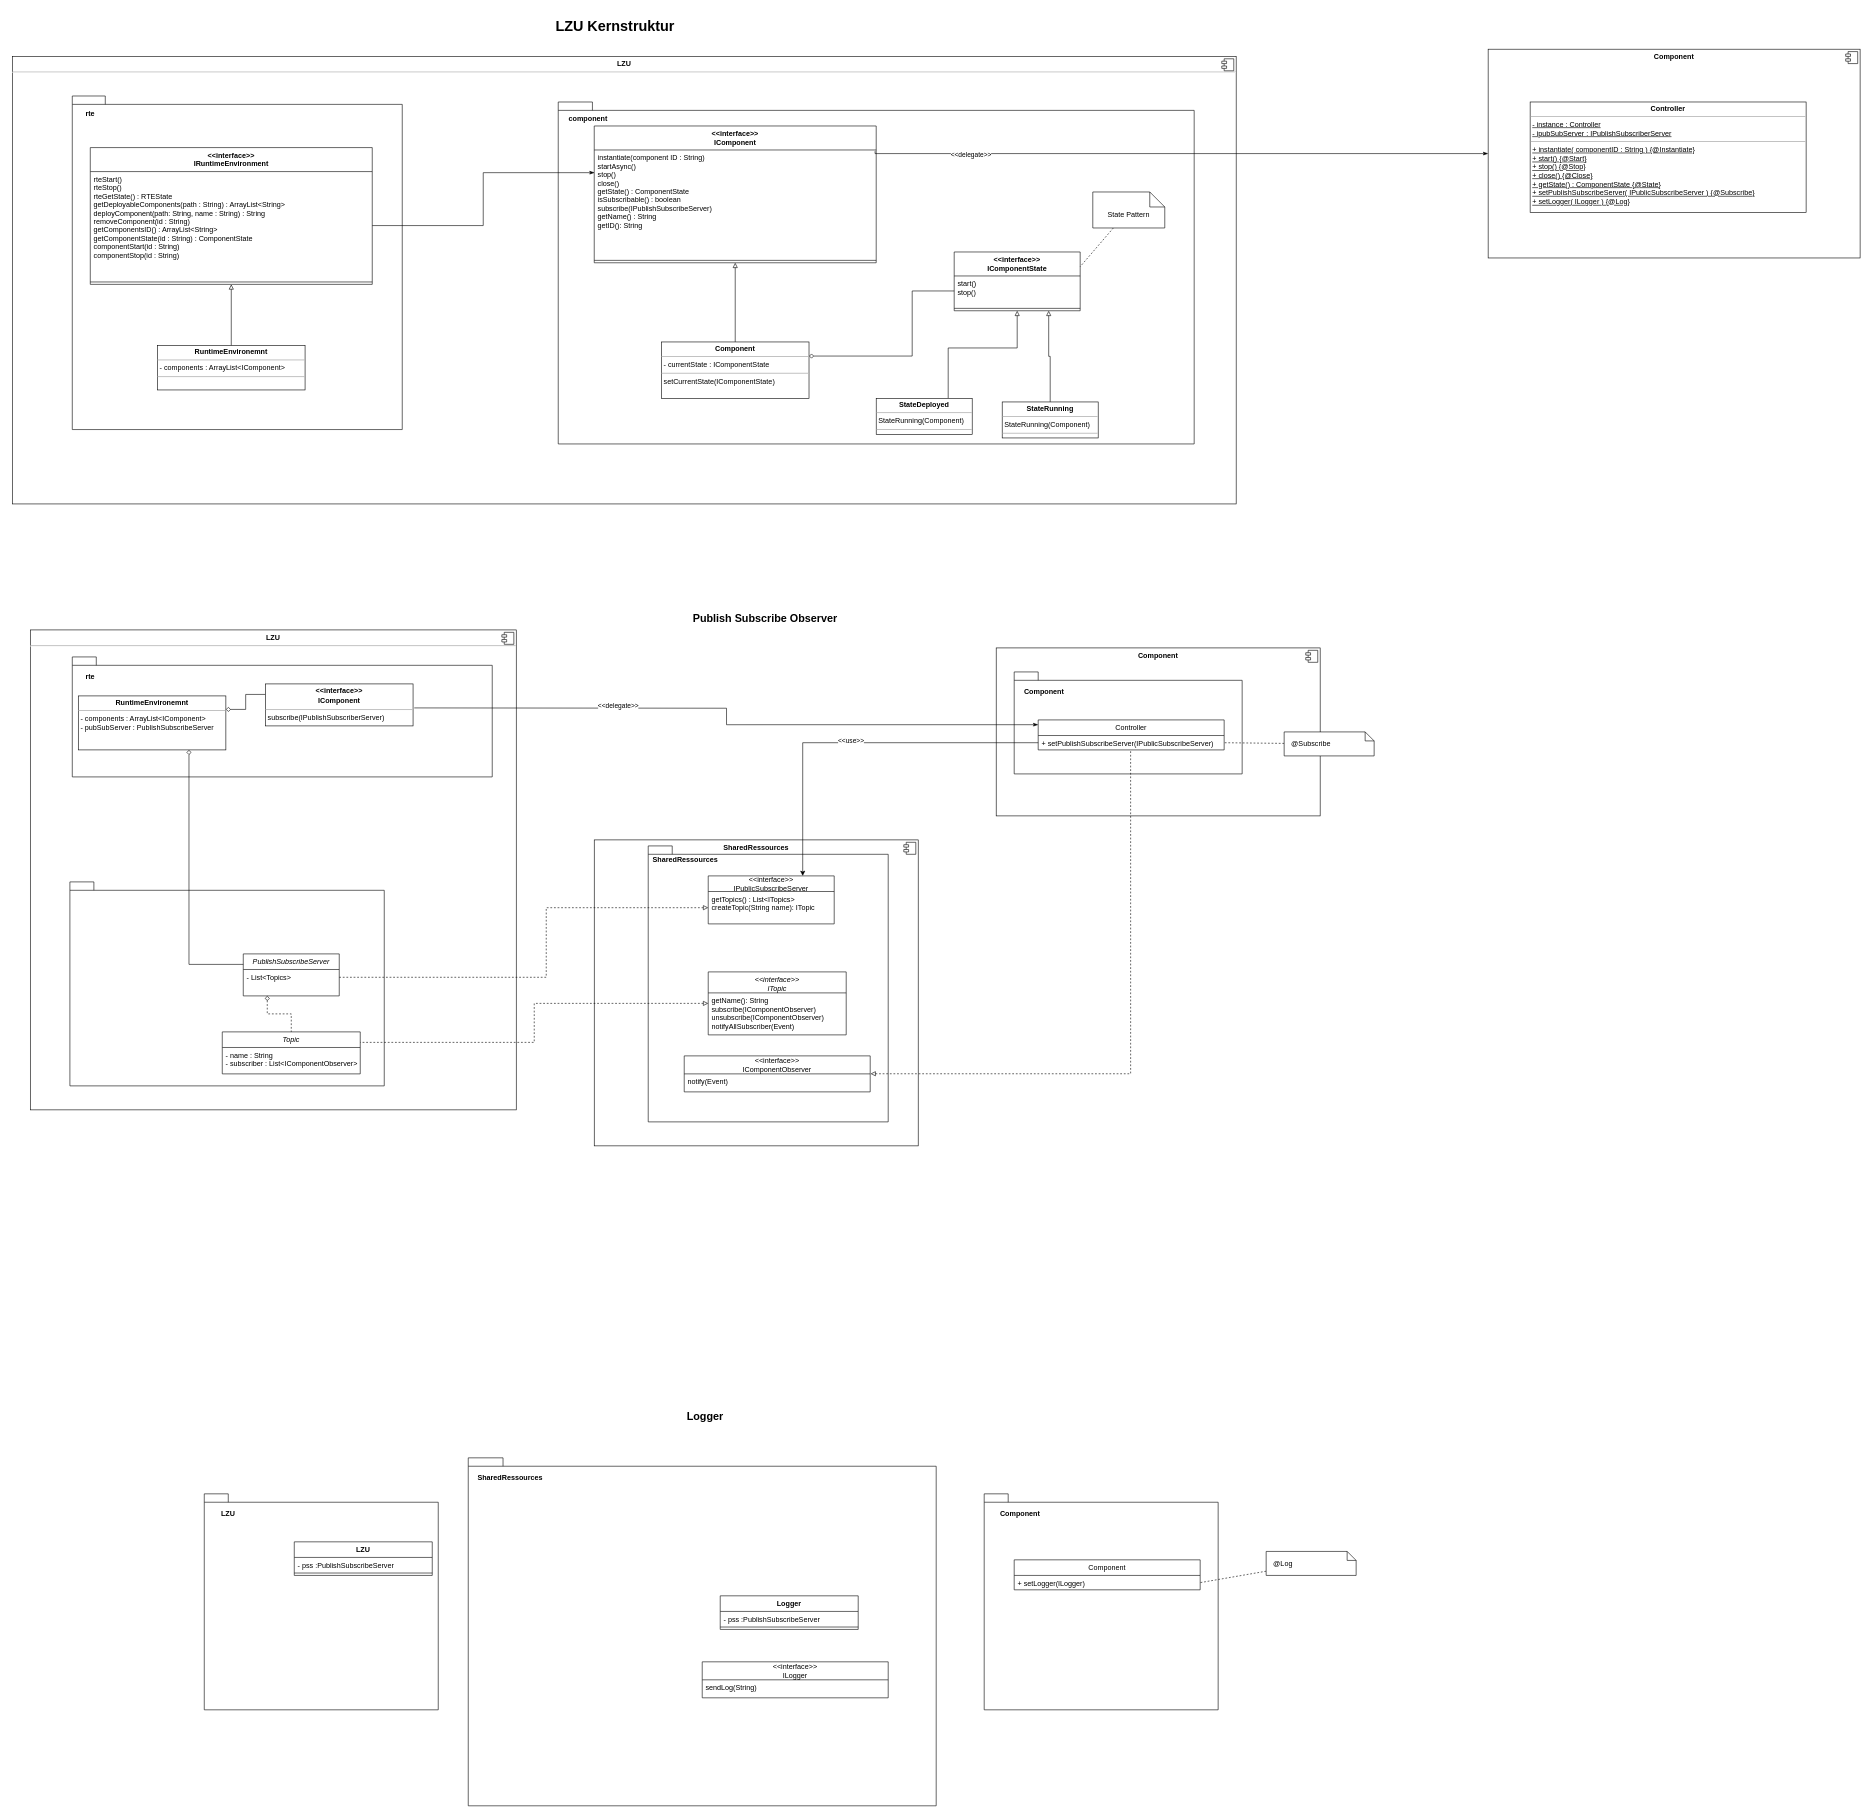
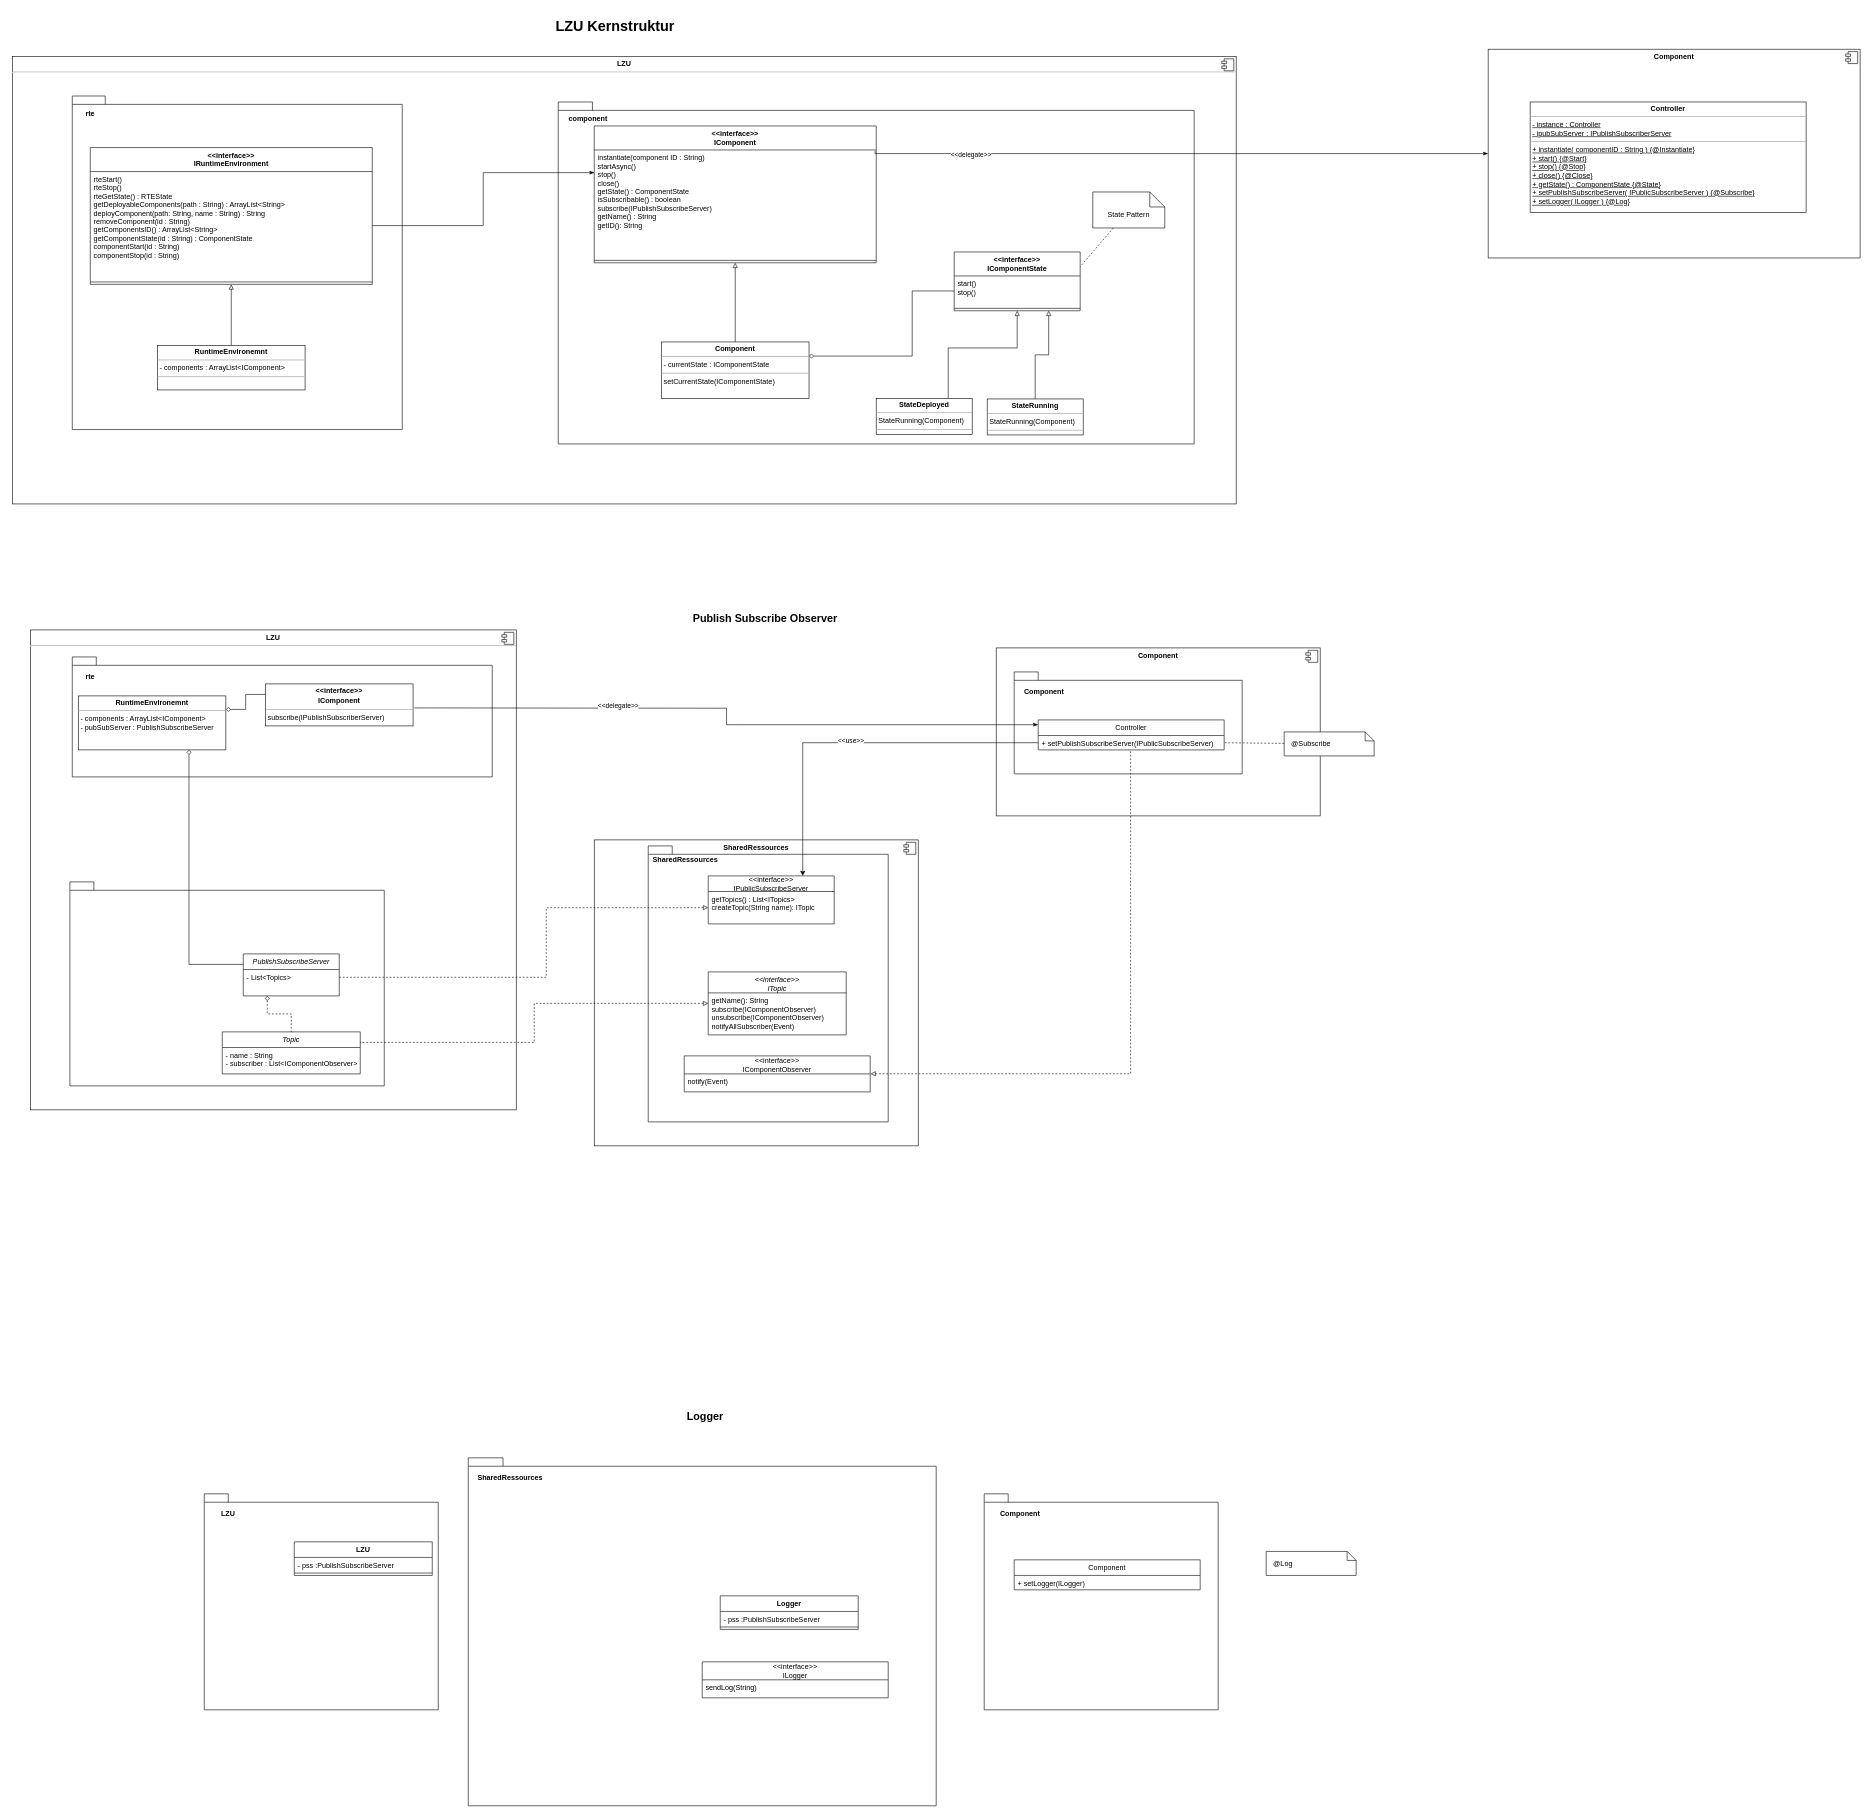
node "StateRunning StateRunning(Component)": moved (1050, 420) -> (1035, 417)
edge "@Log" -- "+ setLogger(ILogger)": removed
